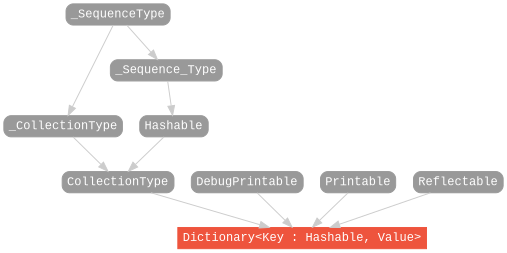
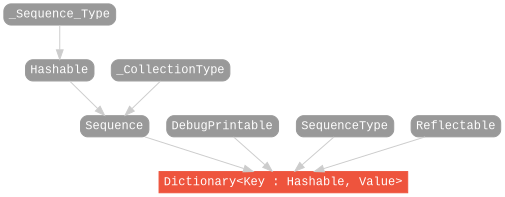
node "_SequenceType": removed
node "CollectionType": label "CollectionType" -> "Sequence"
node "Printable": label "Printable" -> "SequenceType"
